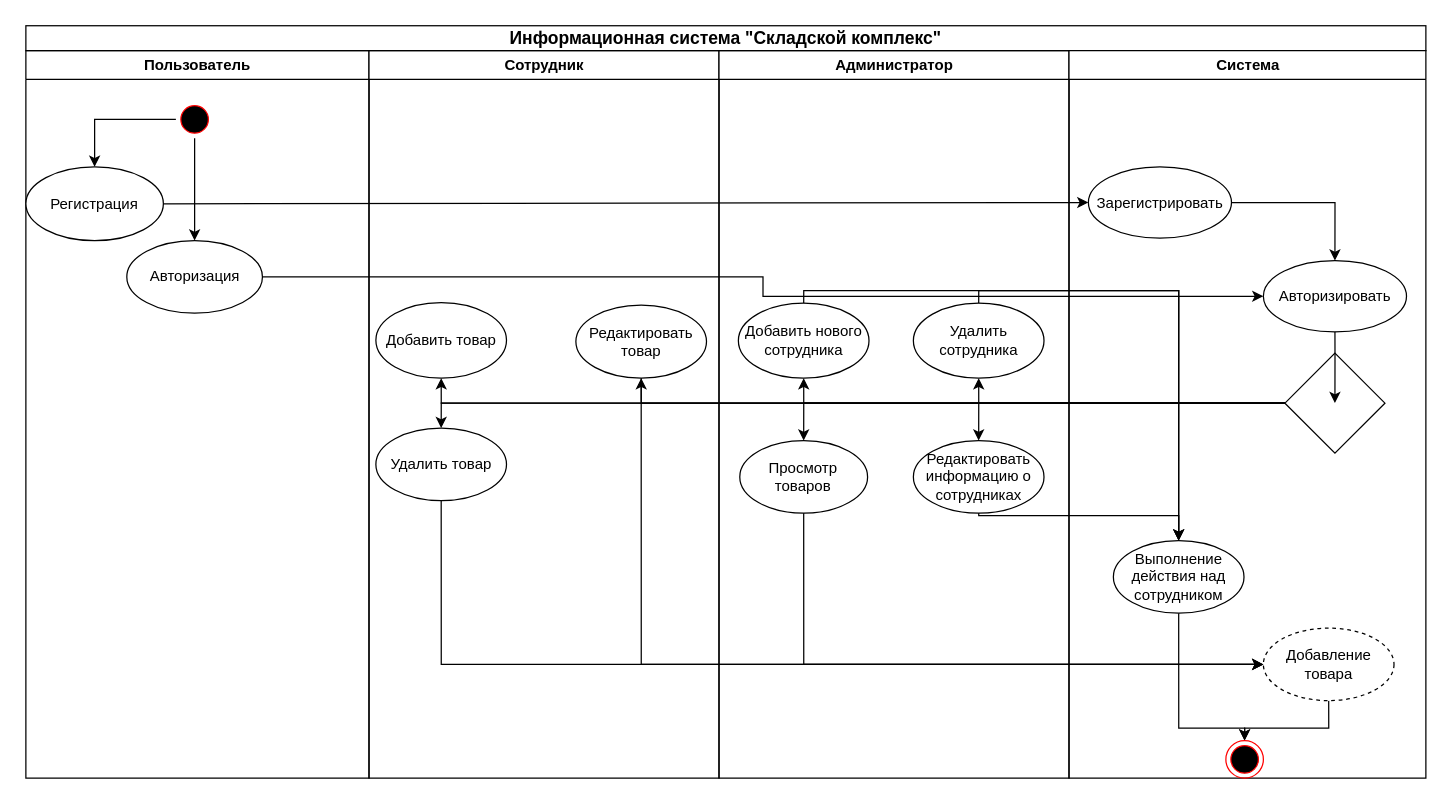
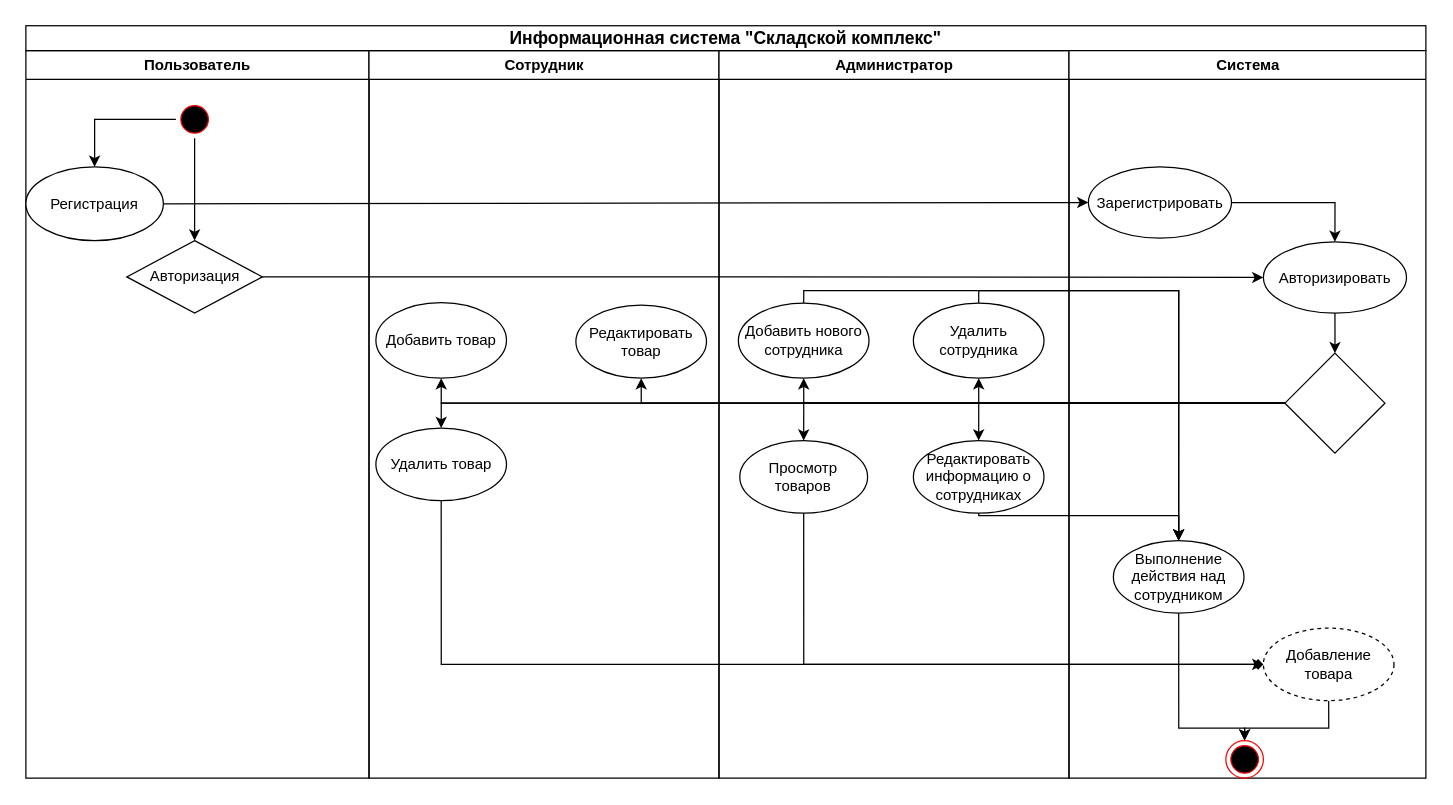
node "Авторизация": shape ellipse -> diamond
node "Авторизировать": moved (1335, 296) -> (1335, 278)
edge "Редактировать товар" -> "Добавление товара": removed
edge "Удалить товар" -> "Добавление товара": arrowhead classic -> diamond
